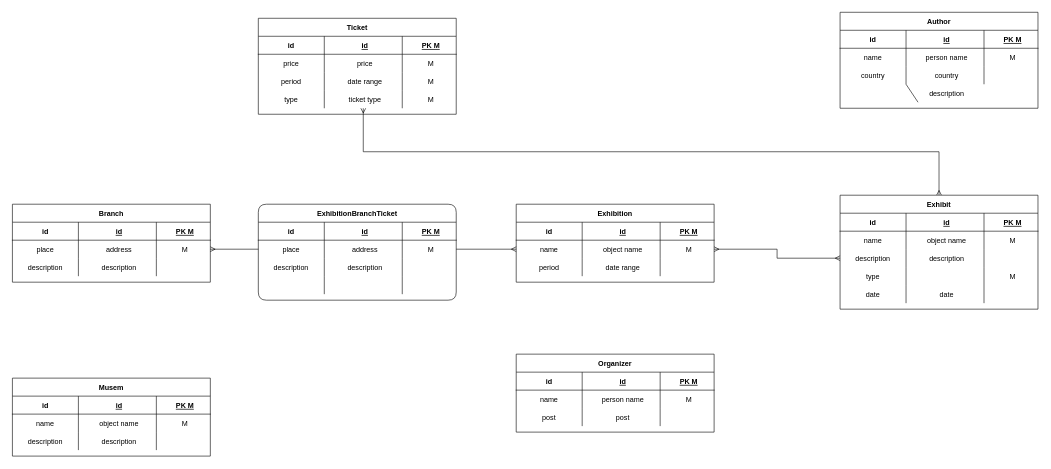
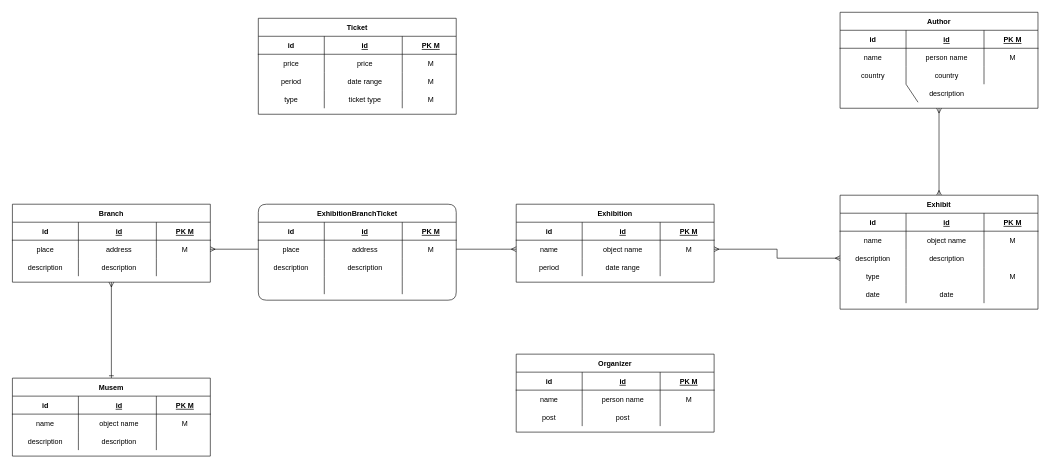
edge "ticket type" -- "Exhibit": now "Author" -- "Exhibit"
edge "Branch" -- "Musem": added
